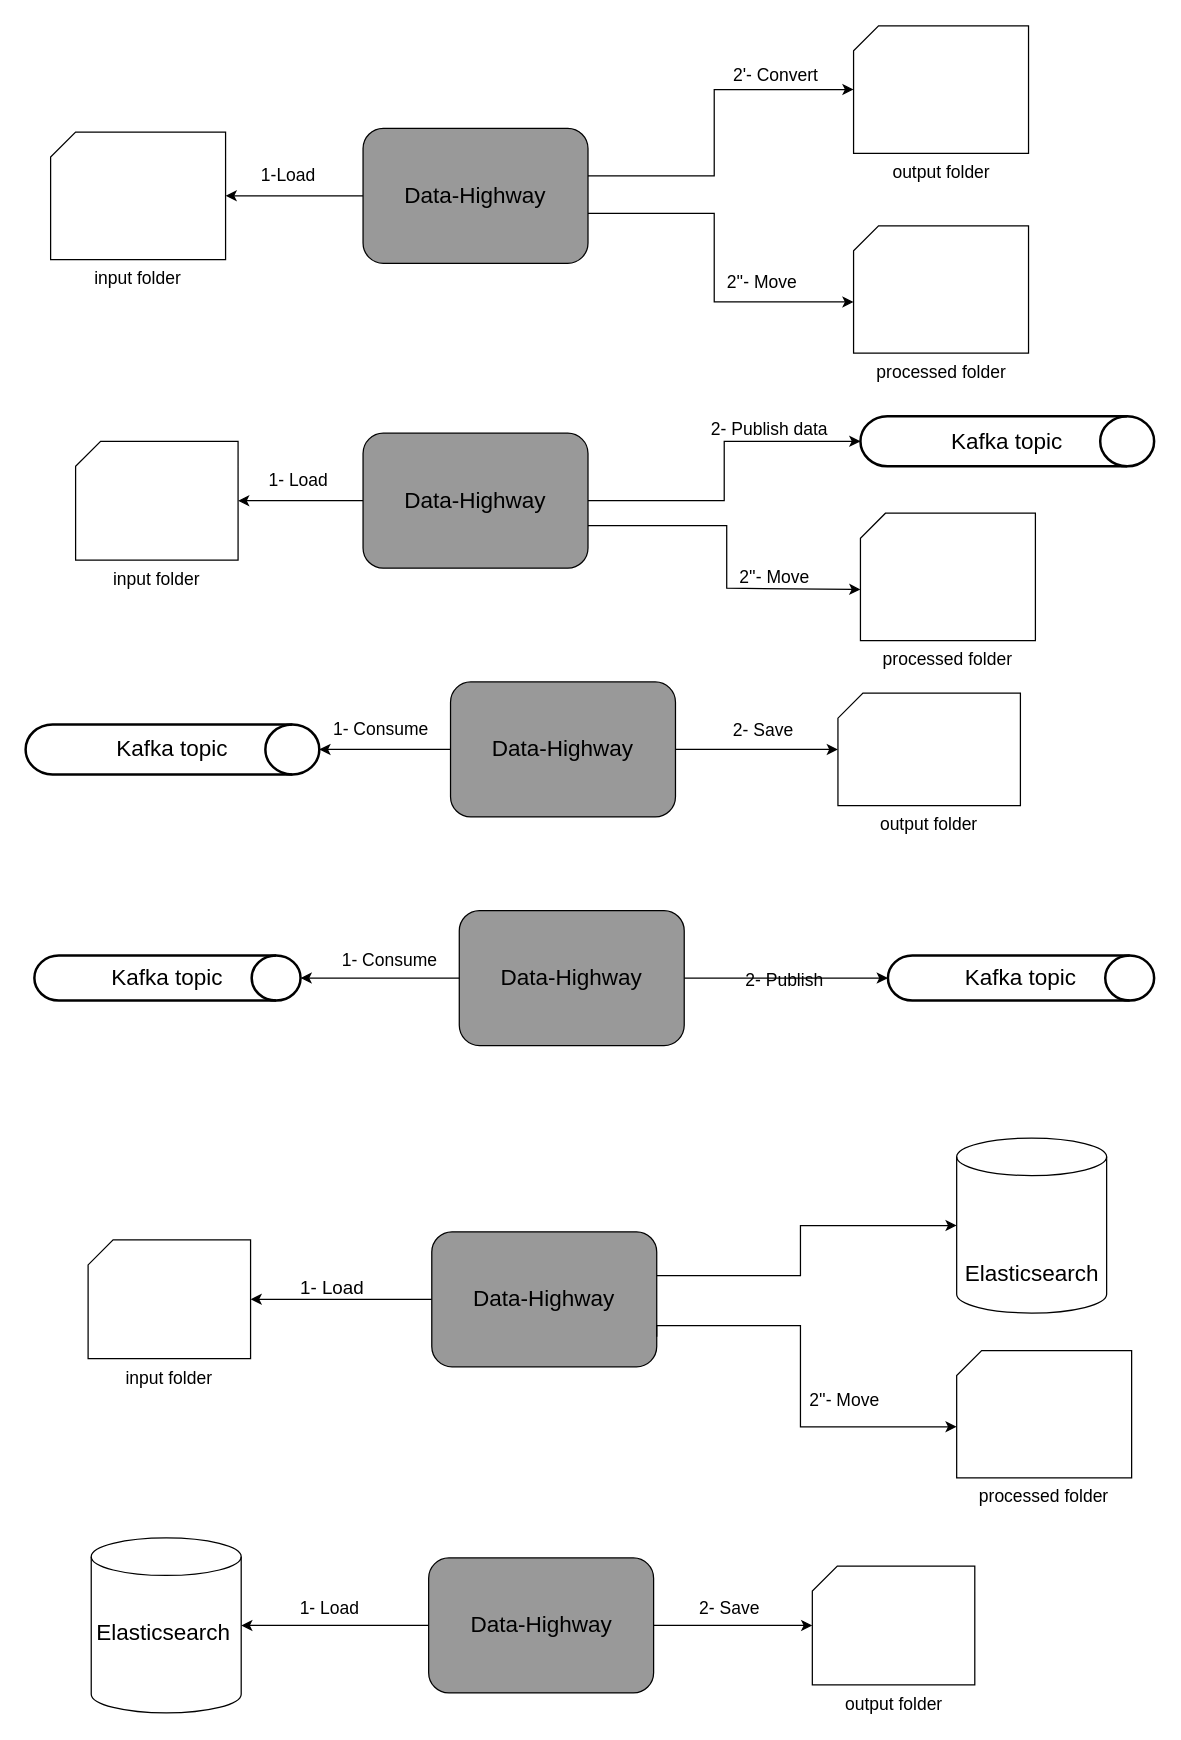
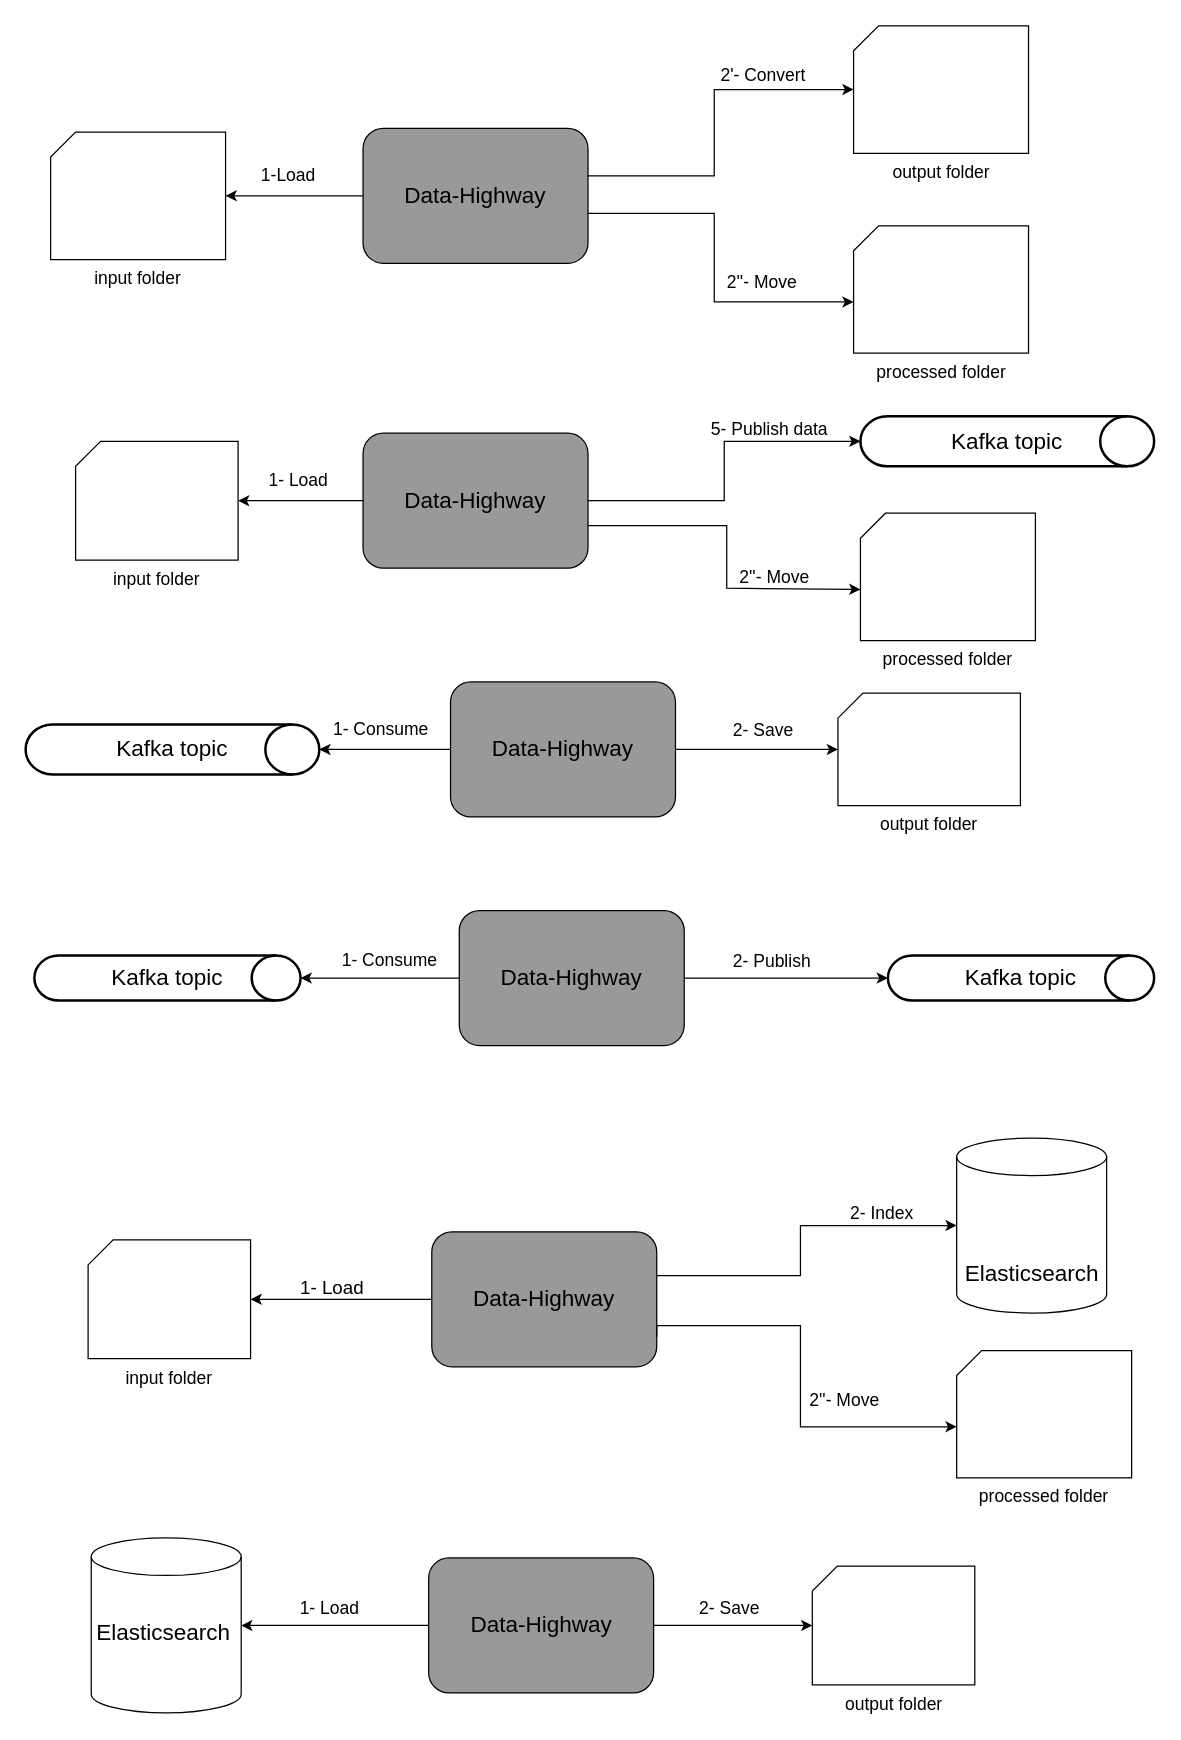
node "2'- Convert": moved (776, 76) -> (763, 76)
node "2- Publish data": label "2- Publish data" -> "5- Publish data"
node "2- Publish": moved (784, 981) -> (772, 962)
node "2- Index": added
